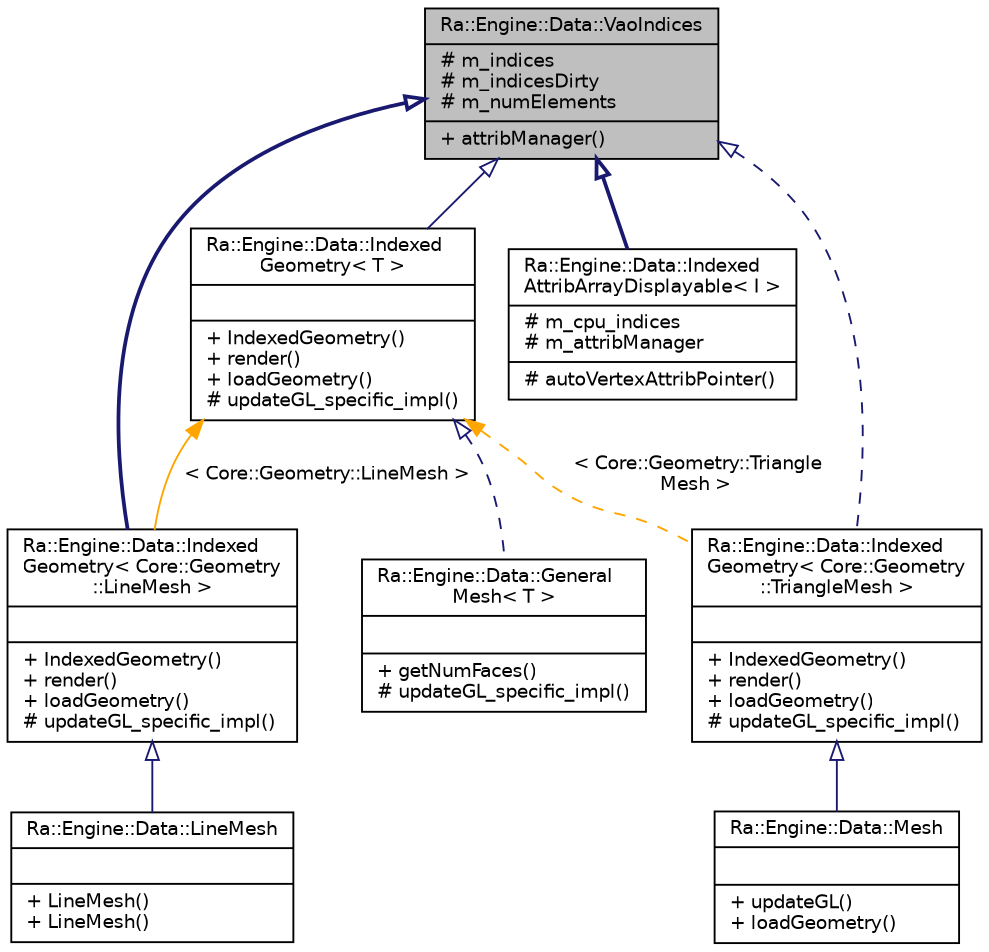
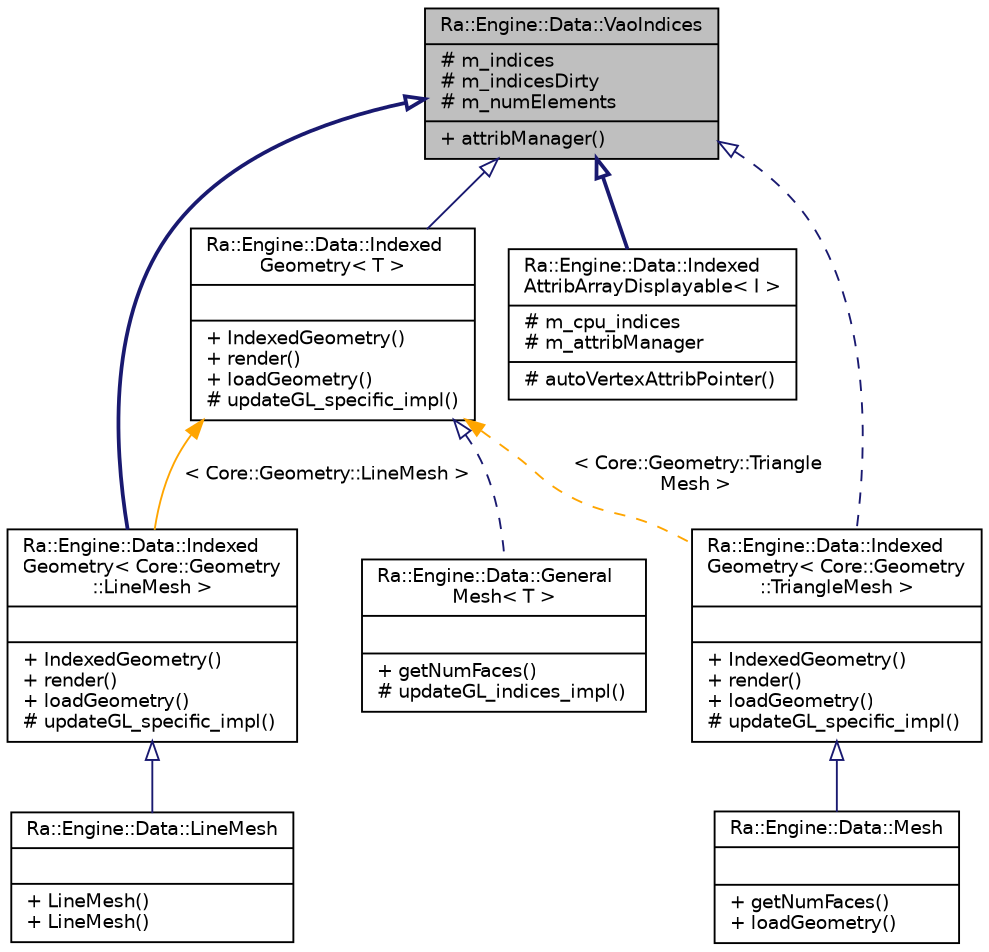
node "Ra::Engine::Data::General": text "# updateGL_specific_impl()" -> "# updateGL_indices_impl()"
node "Ra::Engine::Data::Mesh": text "+ updateGL()" -> "+ getNumFaces()"
